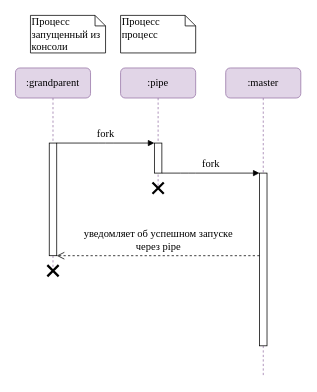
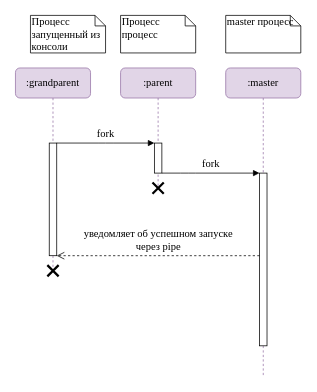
node "master процесс": added
node ":pipe": label ":pipe" -> ":parent"
